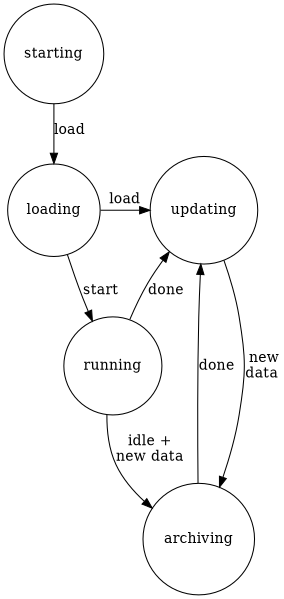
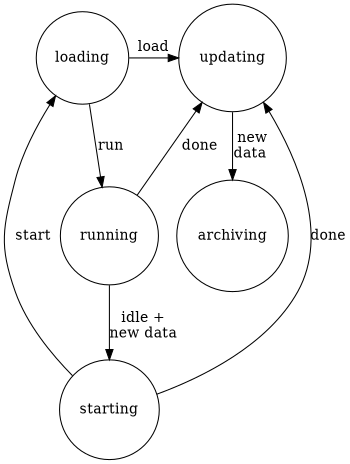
edge "starting" -> "loading": label "load" -> "start"
edge "loading" -> "running": label "start" -> "run"
edge "archiving" -> "updating": now "starting" -> "updating"
edge "running" -> "archiving": now "running" -> "starting"
